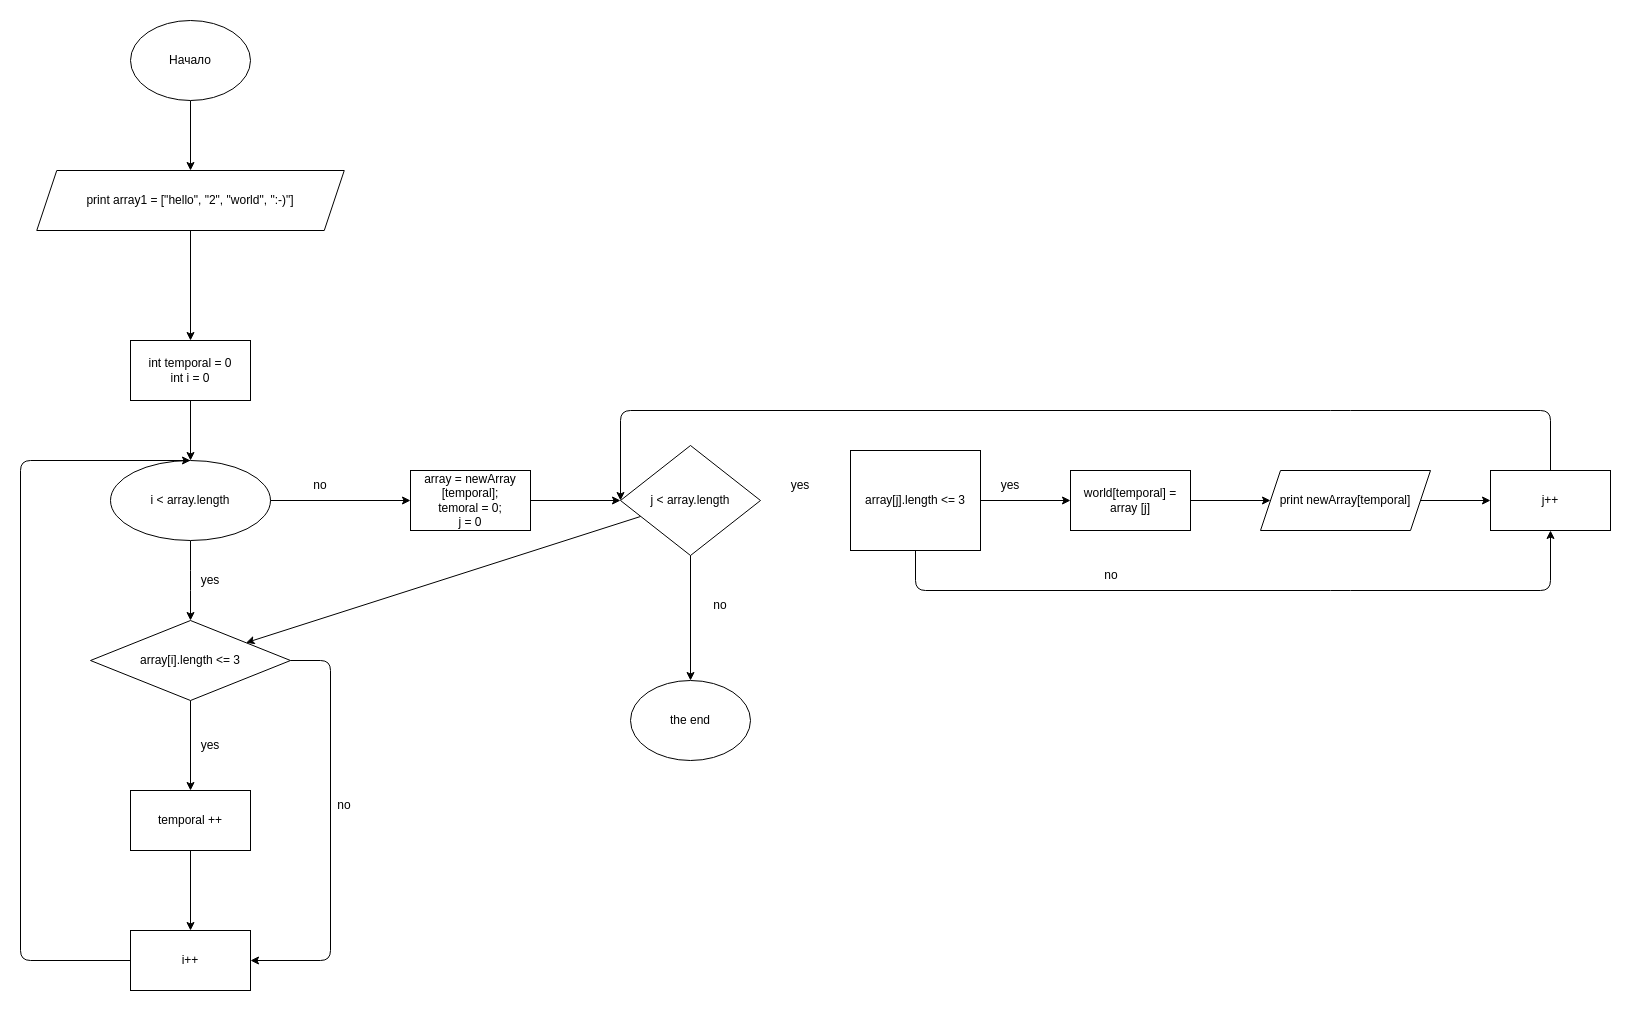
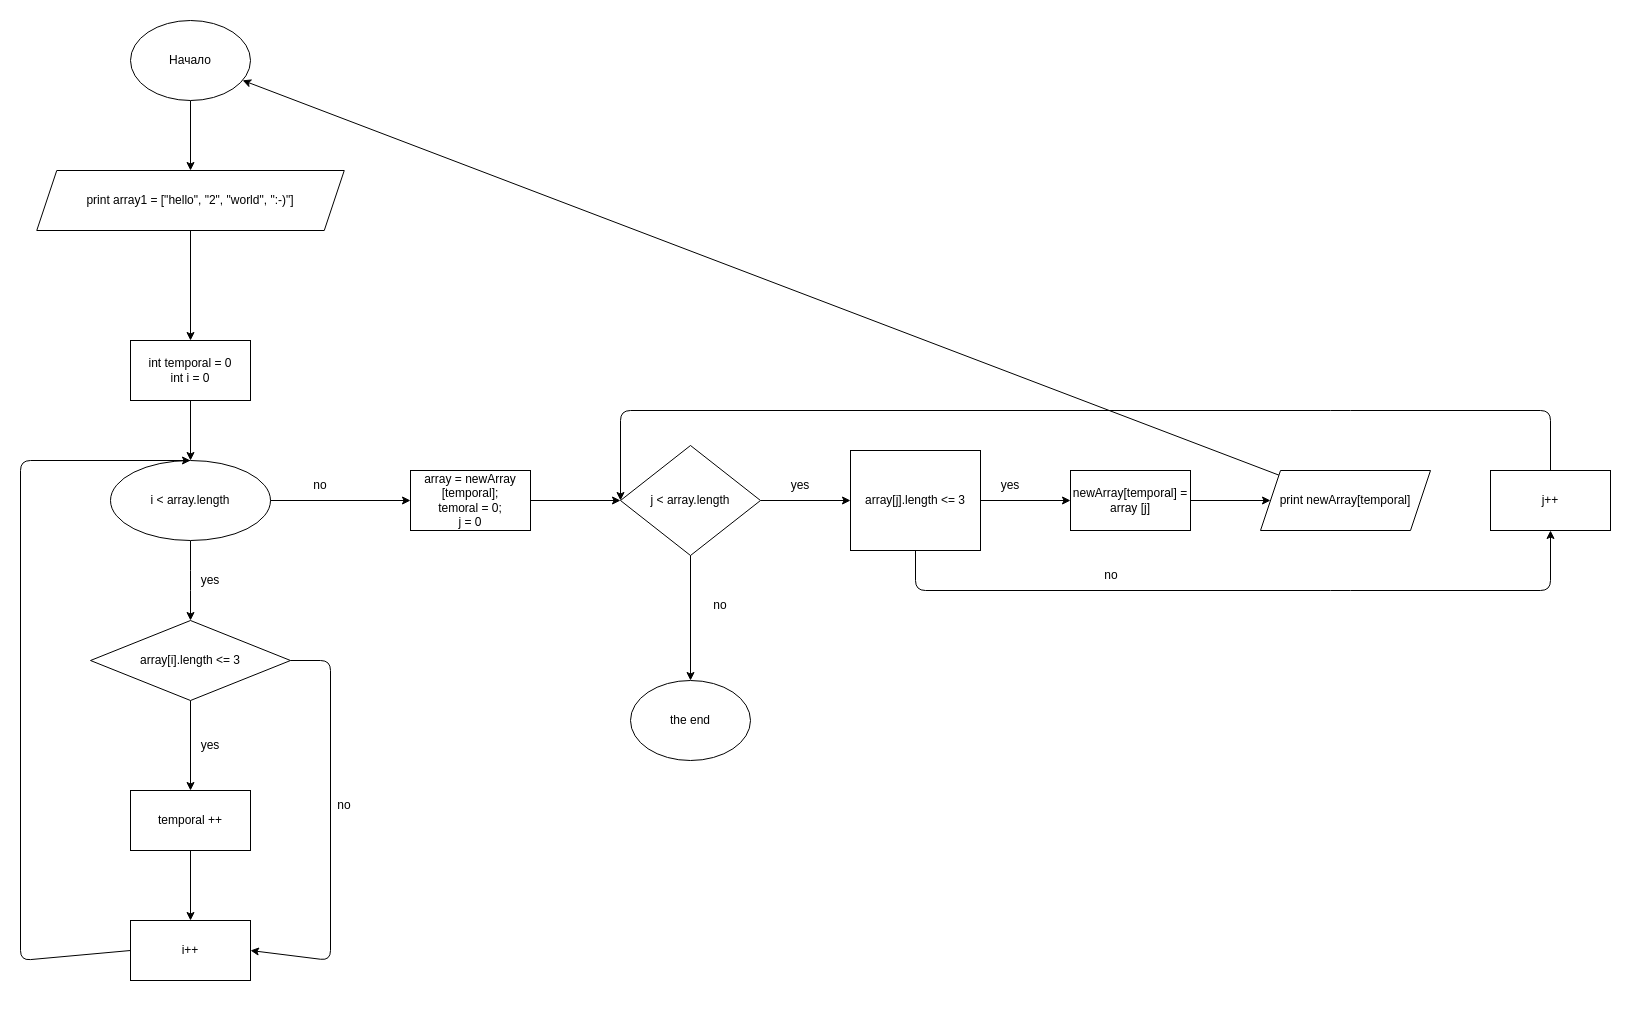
node "world[temporal] = array [j]": label "world[temporal] = array [j]" -> "newArray[temporal] = array [j]"
edge "print newArray[temporal]" -> "j++": now "print newArray[temporal]" -> "Начало"
edge "j < array.length" -> "array[i].length <= 3": now "j < array.length" -> "array[j].length <= 3"
node "i++": moved (191, 961) -> (191, 951)
